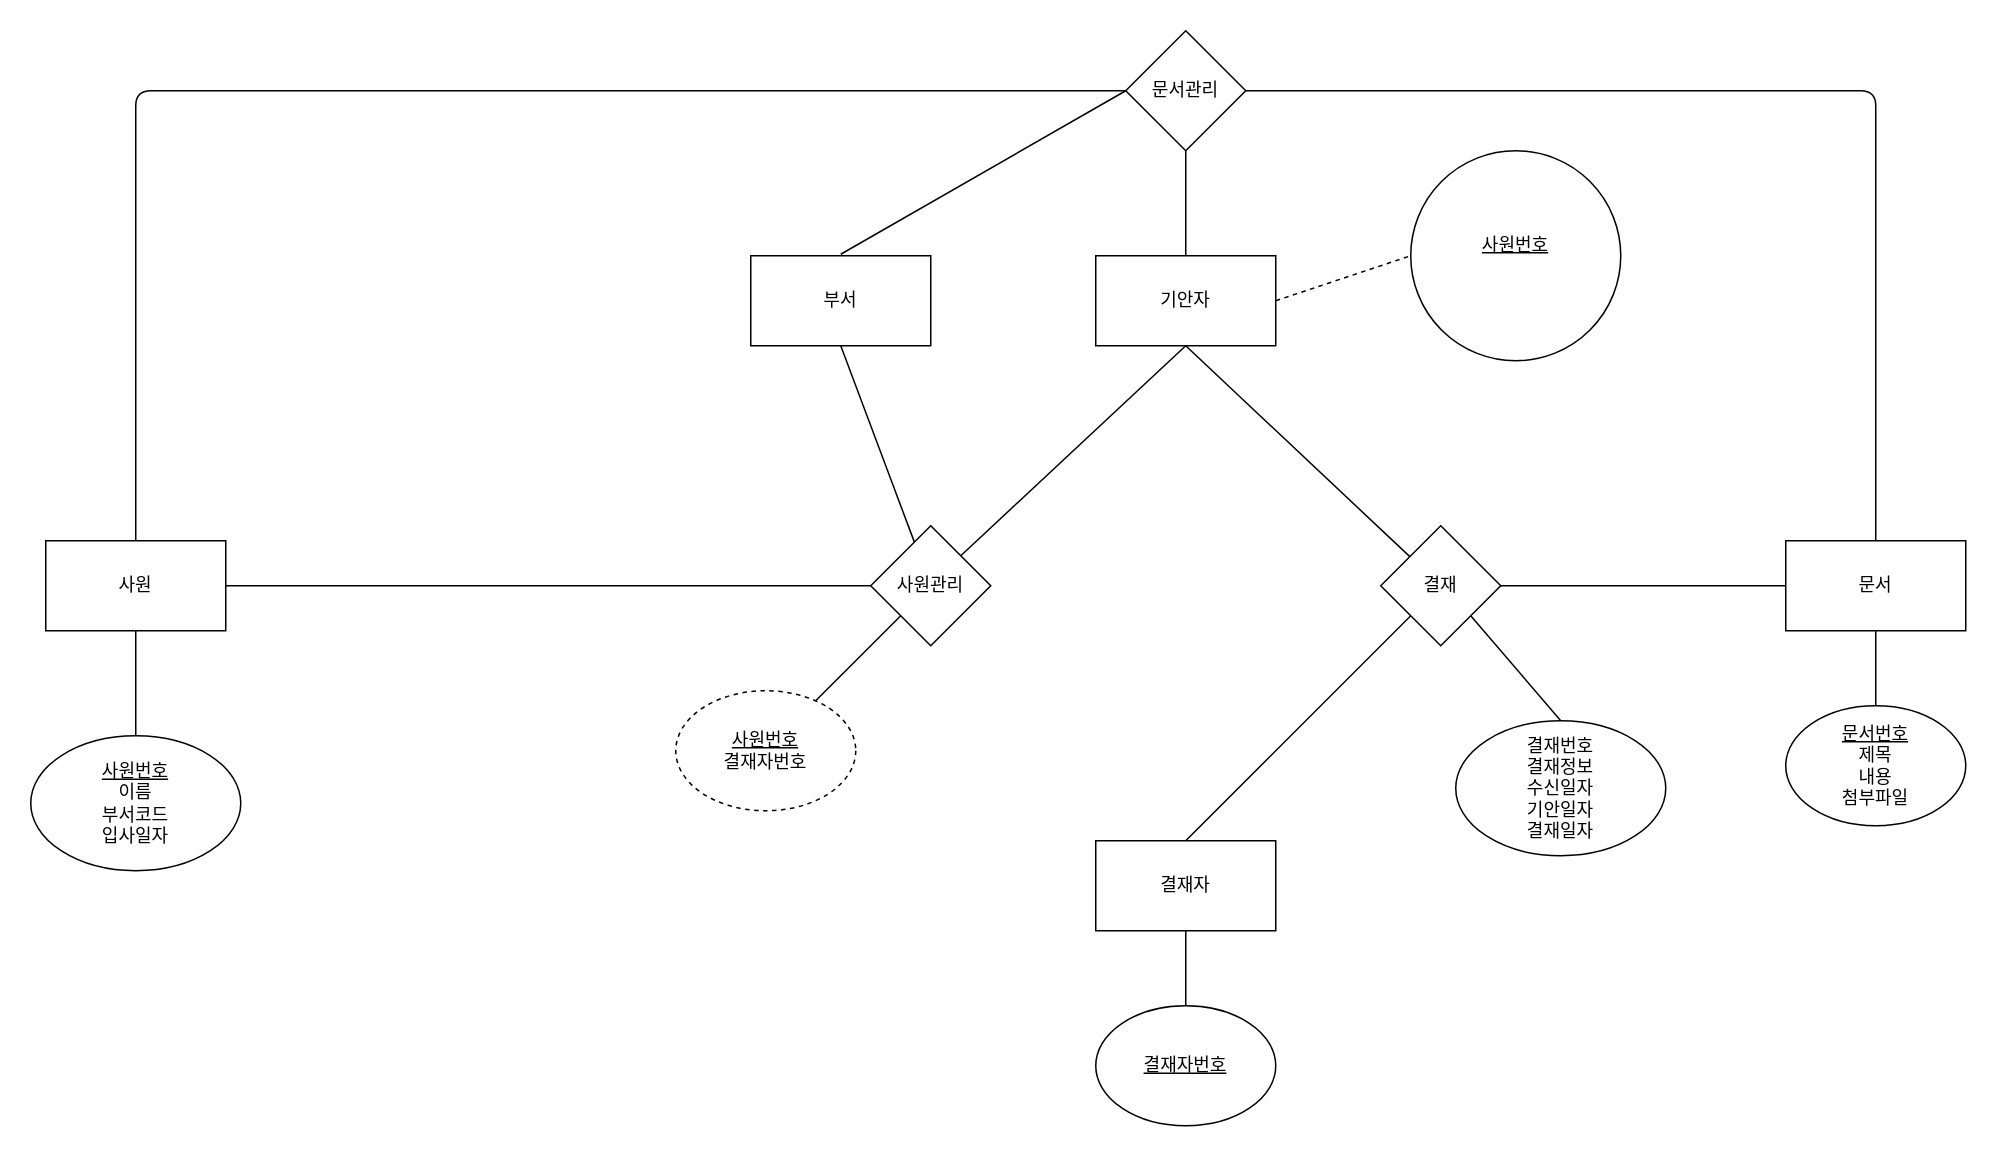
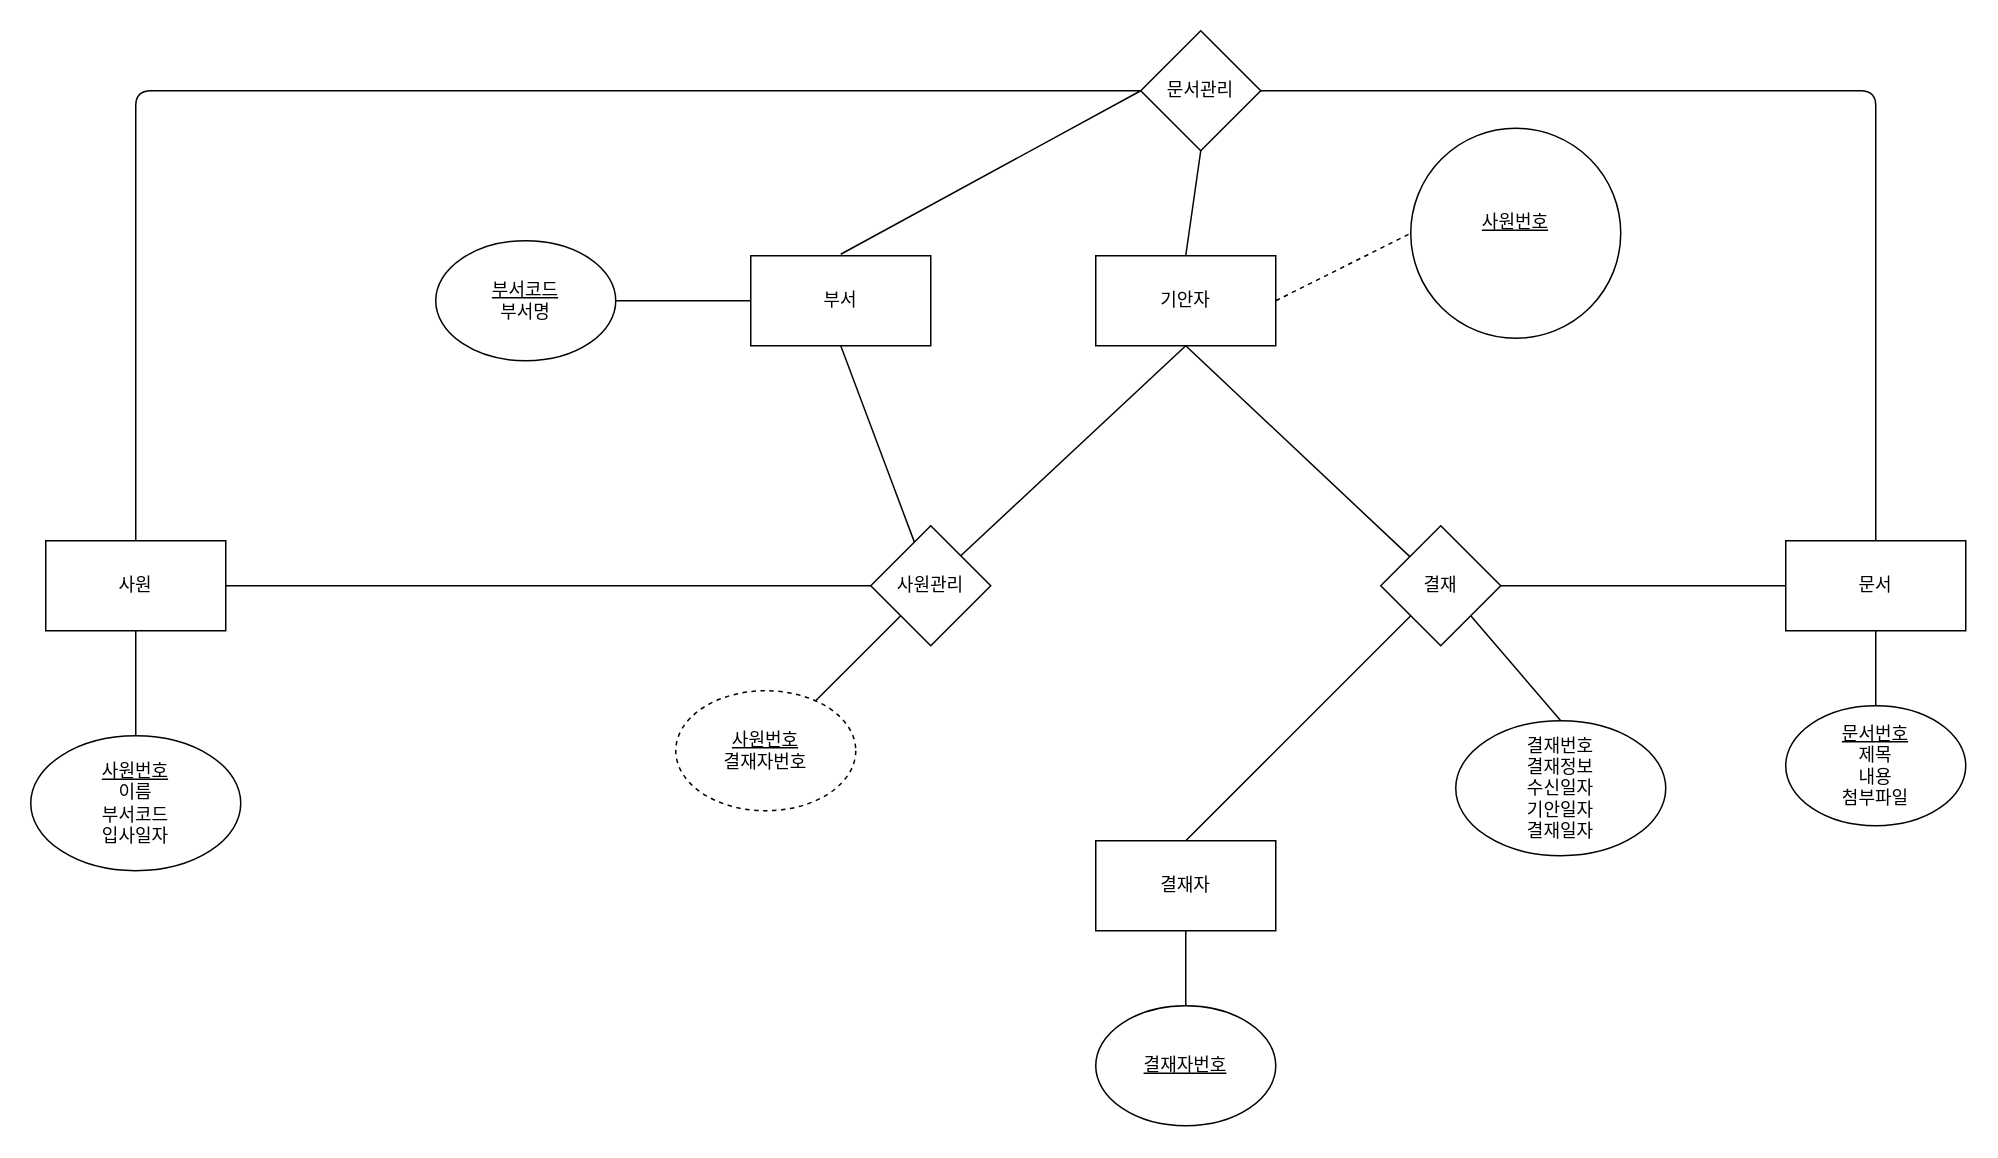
node "문서관리": moved (1186, 91) -> (1201, 91)
node "사원번호": moved (1516, 256) -> (1516, 233)
node "부서코드 부서명": added
edge "부서코드 부서명" -- "부서": added
